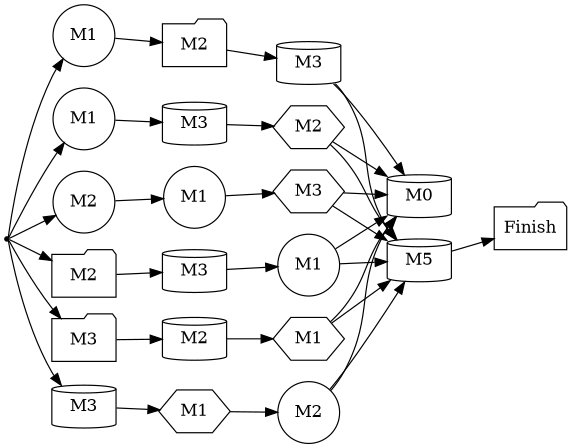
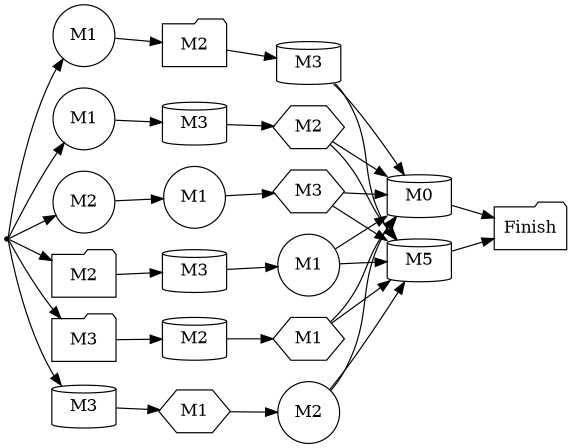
edge "M0" -> "Finish": added
